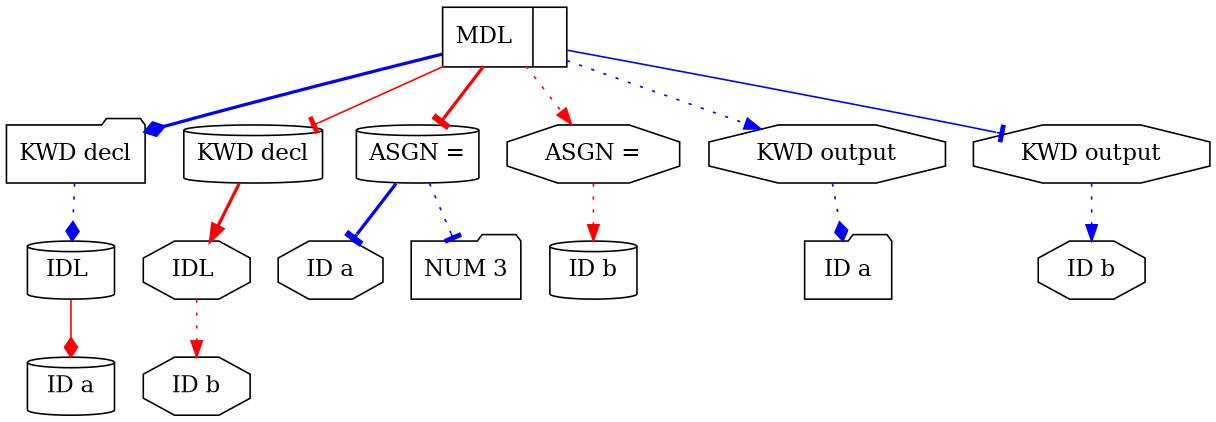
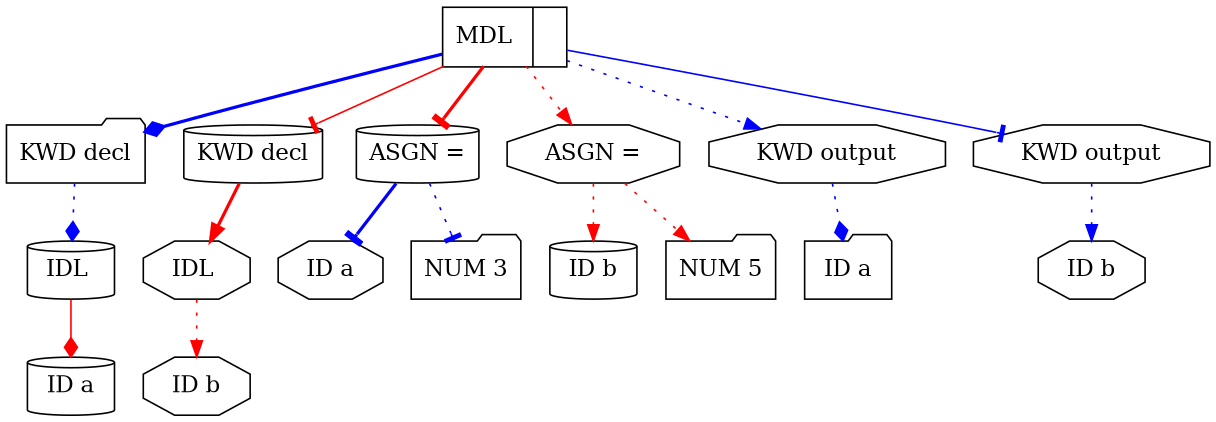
node "NUM 5": added
